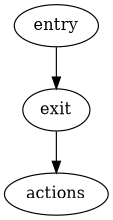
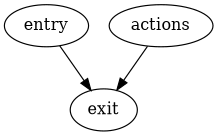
edge "exit" -> "actions": reversed
